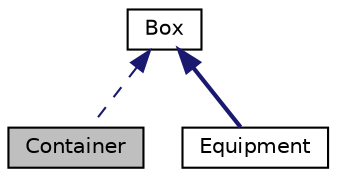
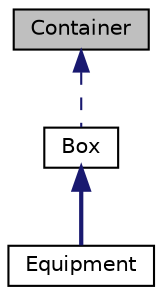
edge "Container" -> "Box": reversed
